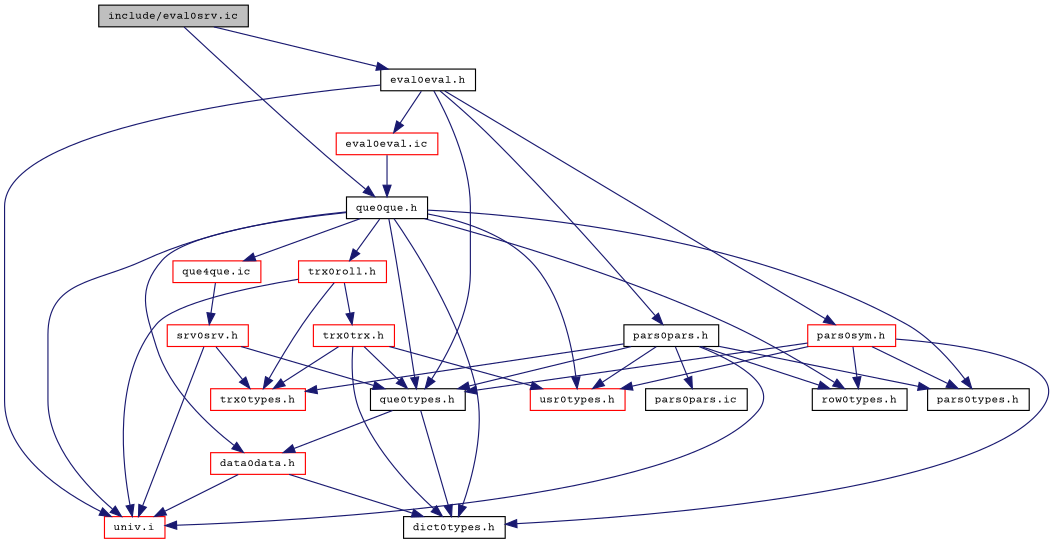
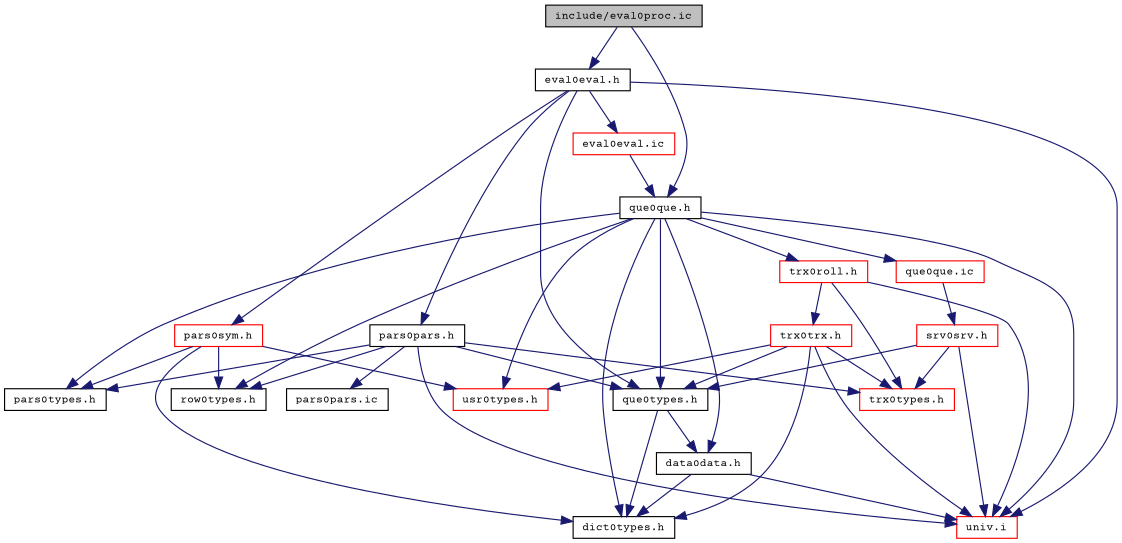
node "include/eval0srv.ic": label "include/eval0srv.ic" -> "include/eval0proc.ic"
node "que4que.ic": label "que4que.ic" -> "que0que.ic"
edge "pars0pars.h" -> "usr0types.h": removed
edge "pars0sym.h" -> "que0types.h": removed
edge "trx0trx.h" -> "univ.i": added
node "data0data.h": color red -> black
